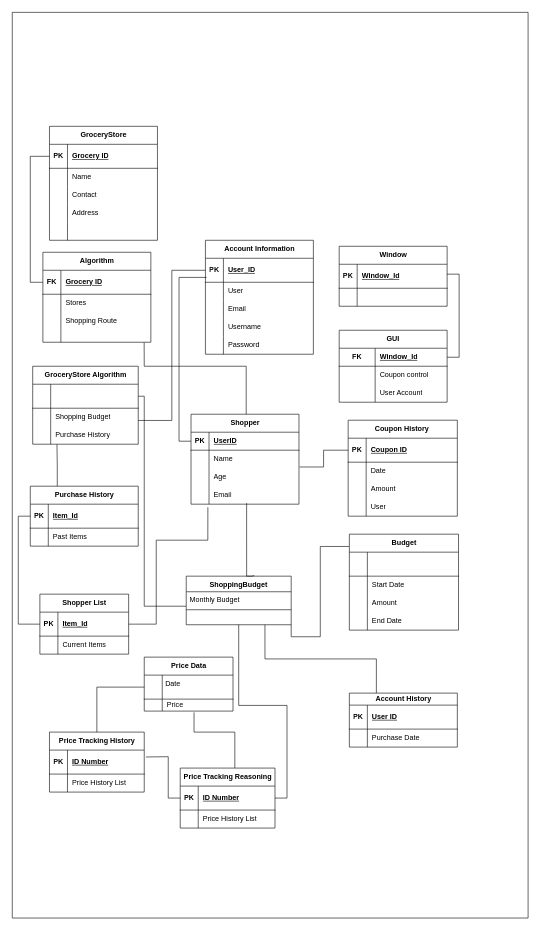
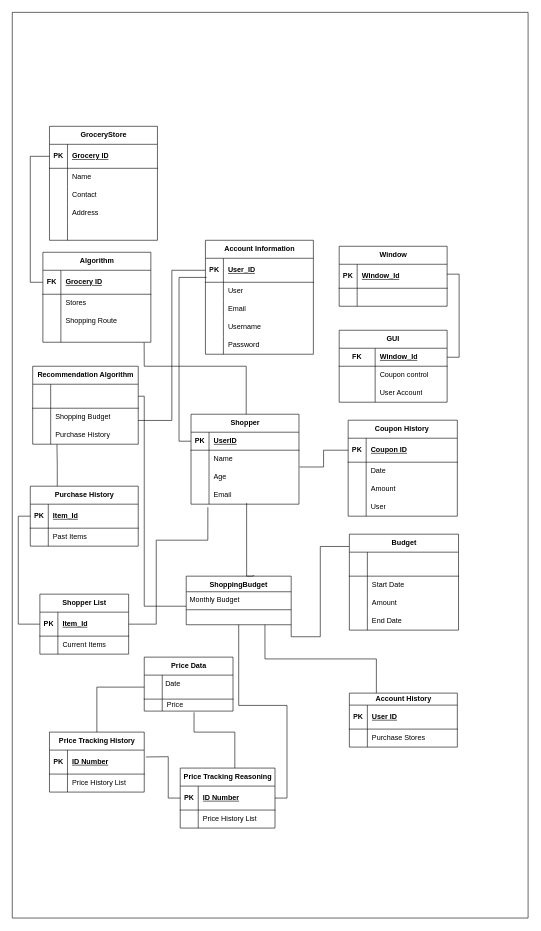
node "GroceryStore Algorithm": label "GroceryStore Algorithm" -> "Recommendation Algorithm"
node "Purchase Date": label "Purchase Date" -> "Purchase Stores"
